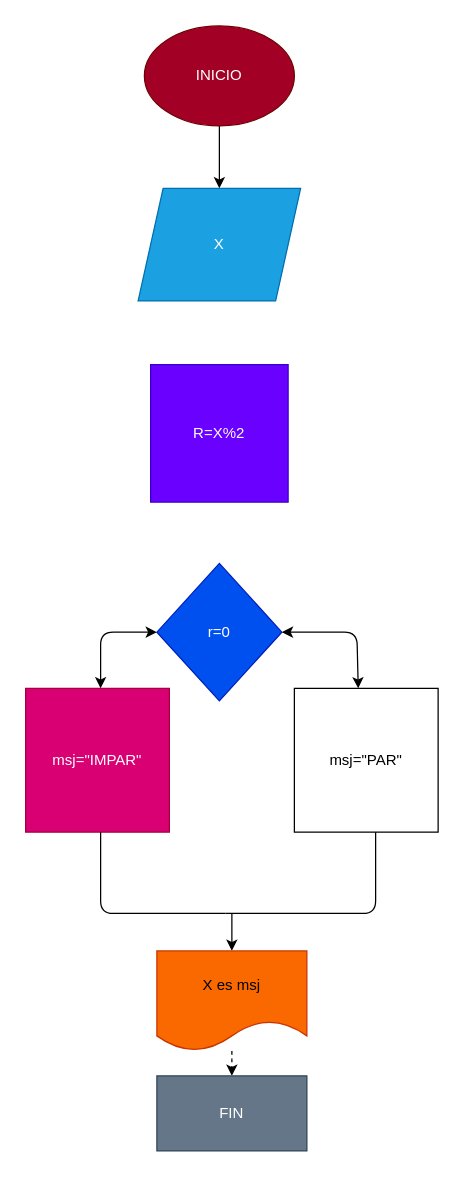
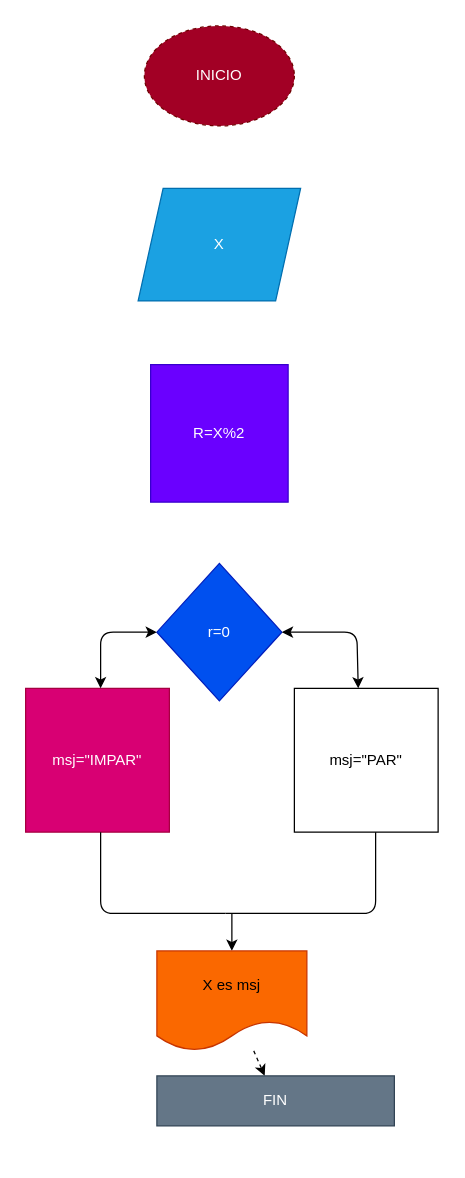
node "INICIO": style solid -> dashed
edge "INICIO" -> "X": removed
node "FIN": size 150x75 -> 238x50
